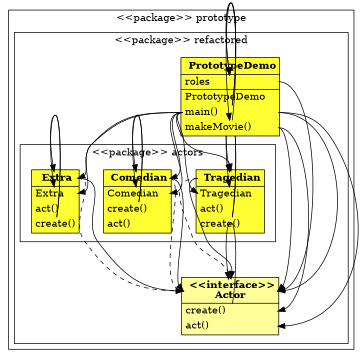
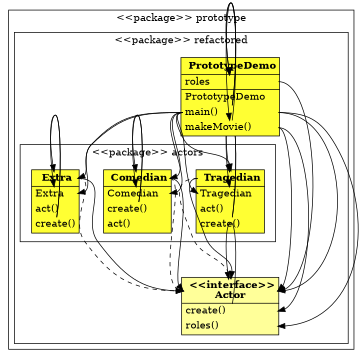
node "Actor": text "act()" -> "roles()"
